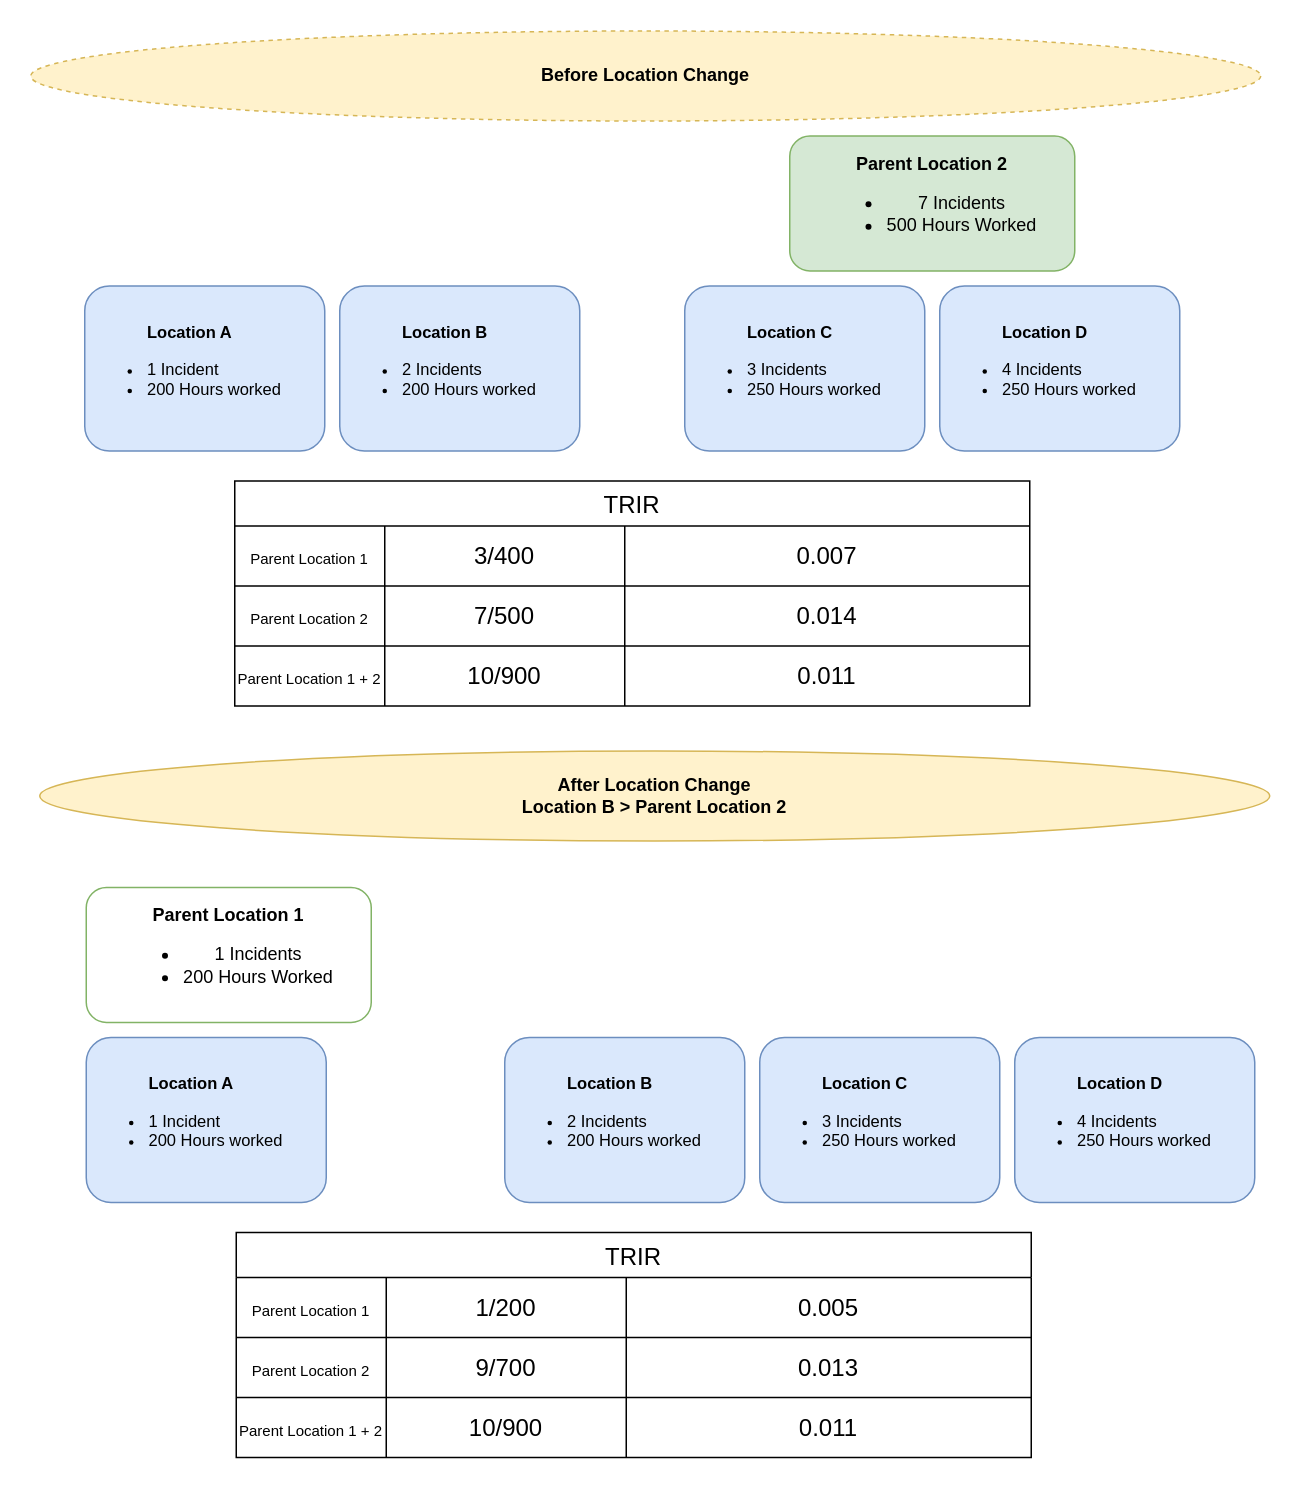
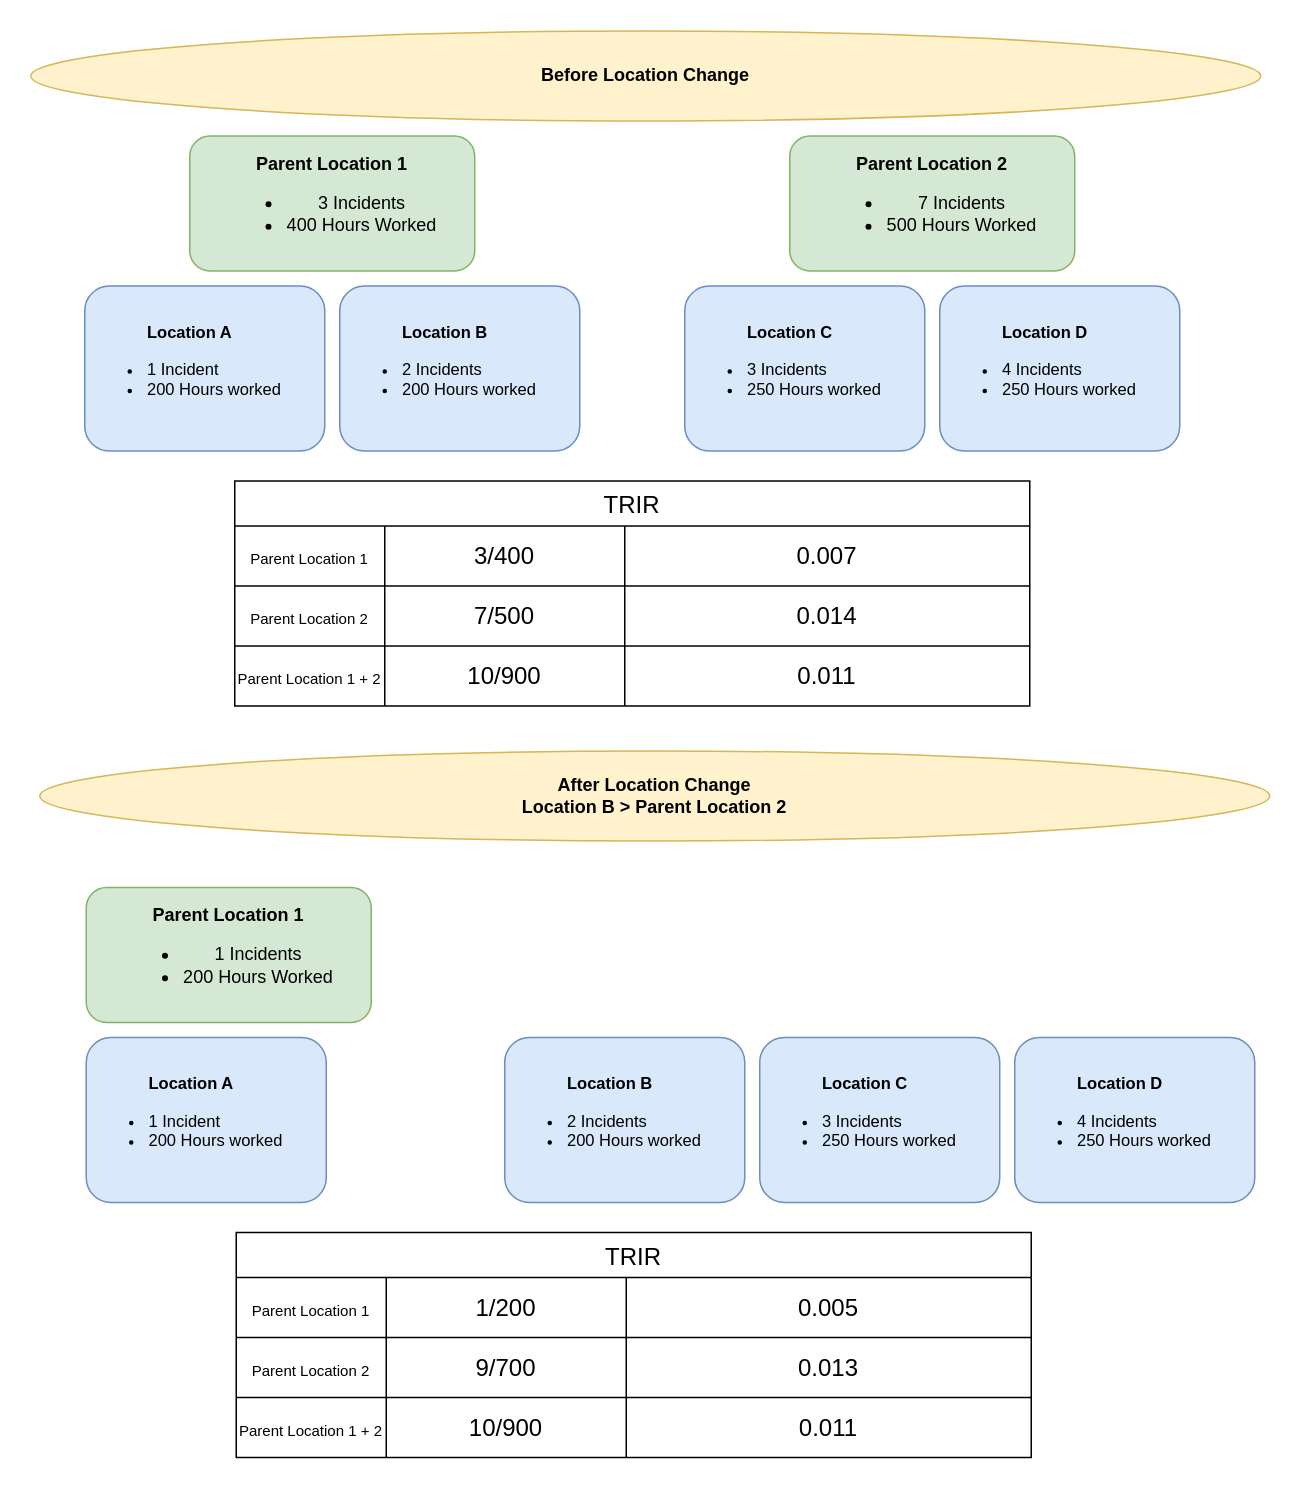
node "Before Location Change": style dashed -> solid
node "Parent Location 1 3 Incidents 400 Hours Worked": added
node "Parent Location 1 1 Incidents 200 Hours Worked": fillcolor #ffffff -> #d5e8d4
